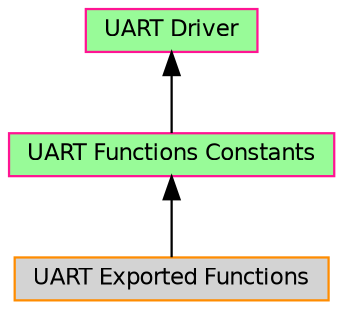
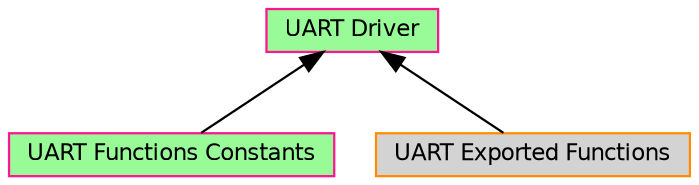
edge "UART Exported Functions" -> "UART Functions Constants": now "UART Exported Functions" -> "UART Driver"
